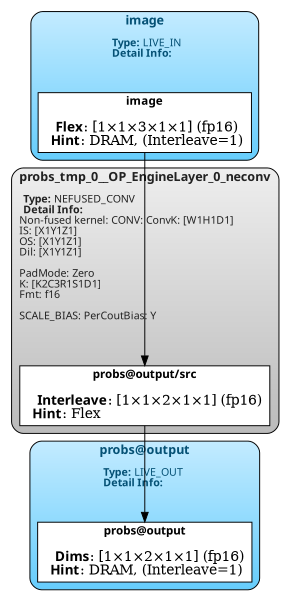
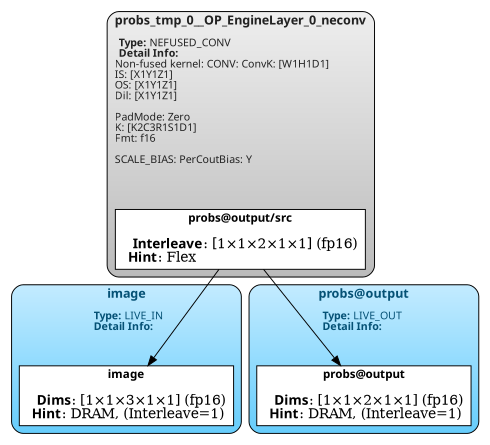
node "image": text "Flex" -> "Dims"
edge "image" -> "probs@output/src": reversed
